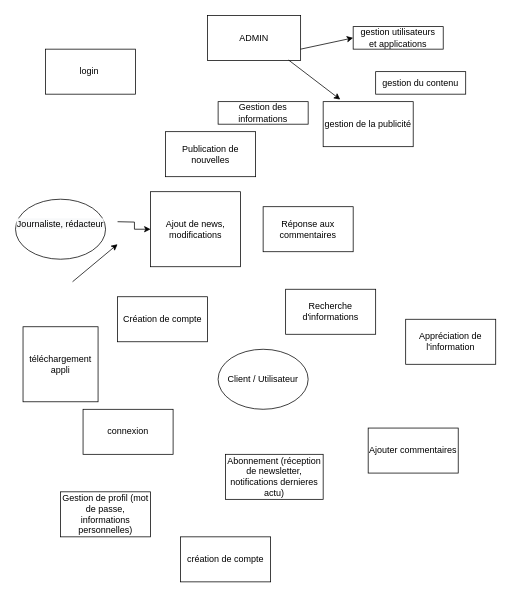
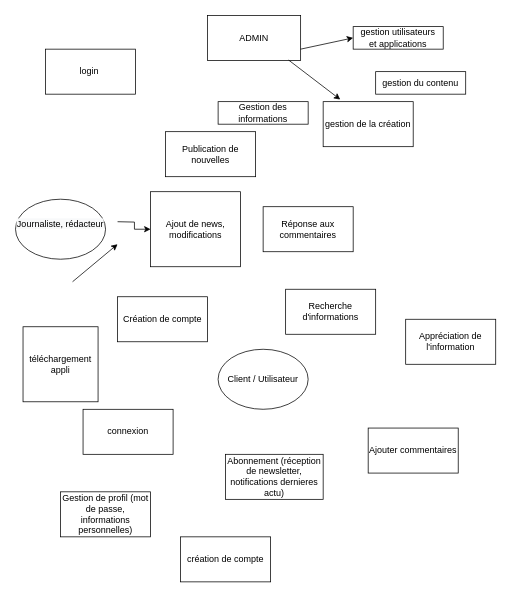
node "gestion de la publicité": label "gestion de la publicité" -> "gestion de la création"
